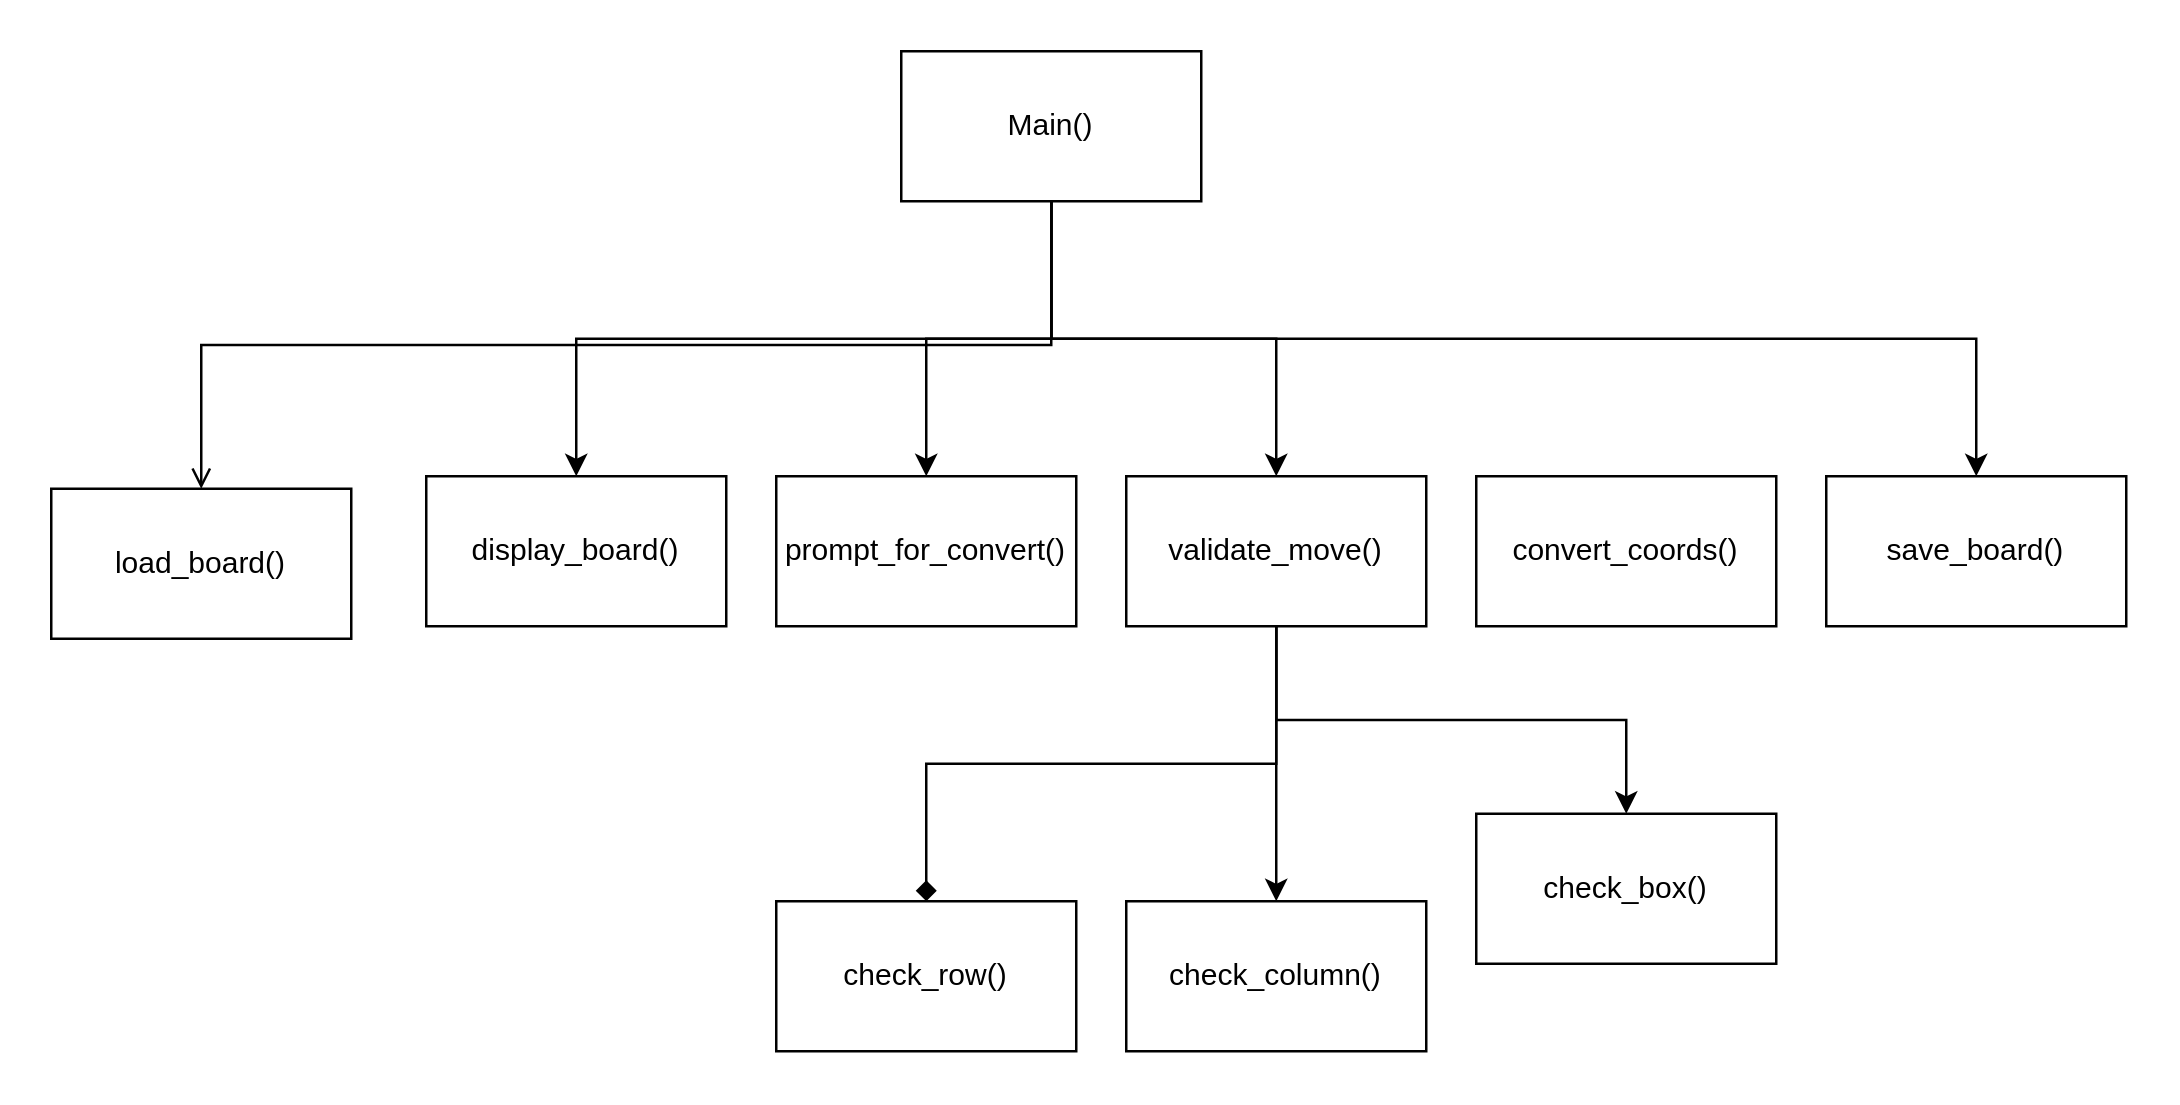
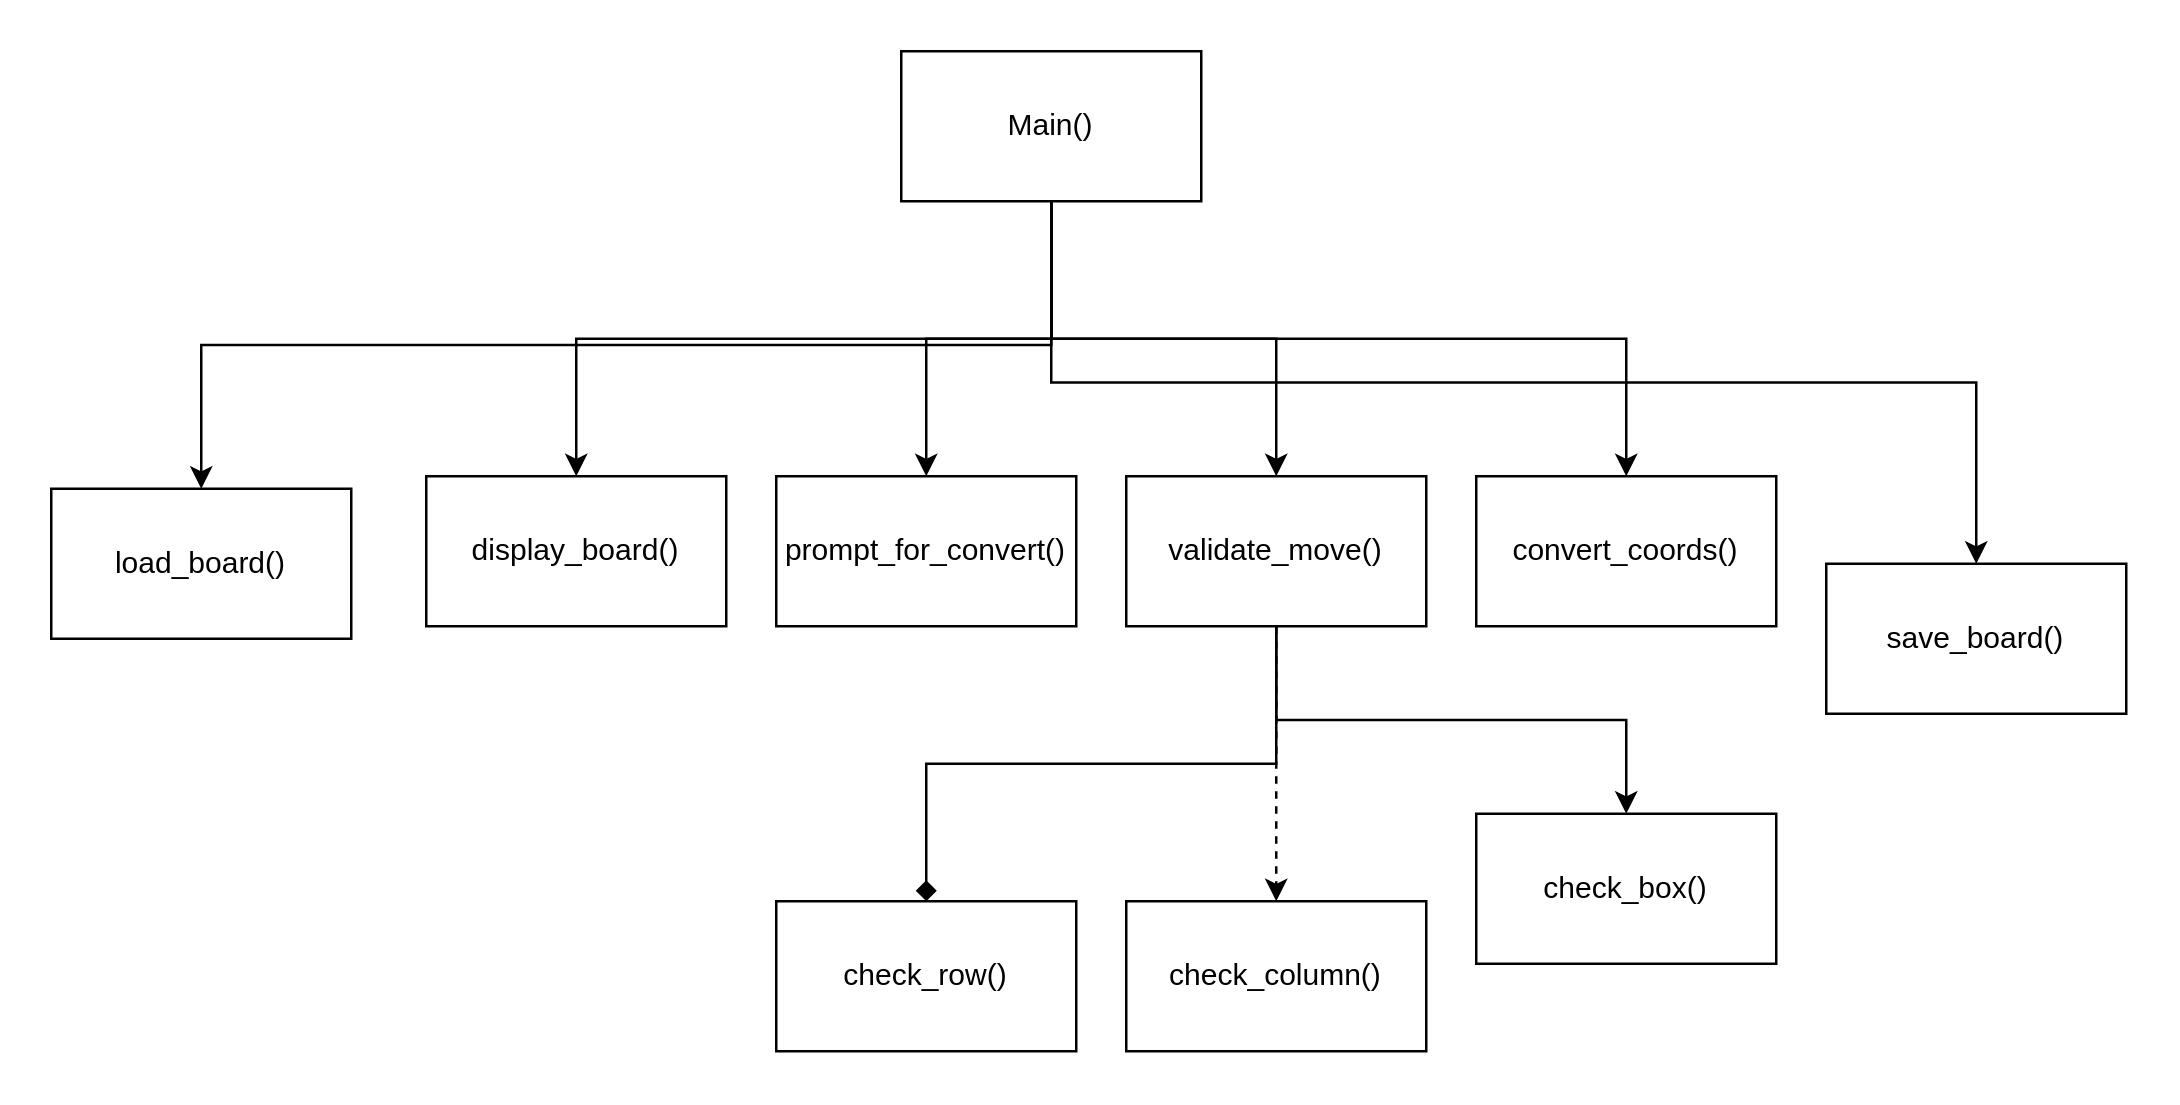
edge "Main()" -> "convert_coords()": added
edge "Main()" -> "load_board()": arrowhead open -> classic
node "save_board()": moved (1976, 551) -> (1976, 639)
edge "validate_move()" -> "check_column()": style solid -> dashed
